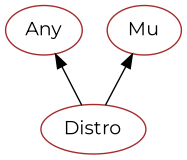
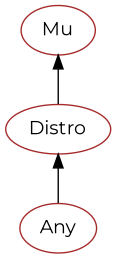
edge "Distro" -> "Any": reversed
